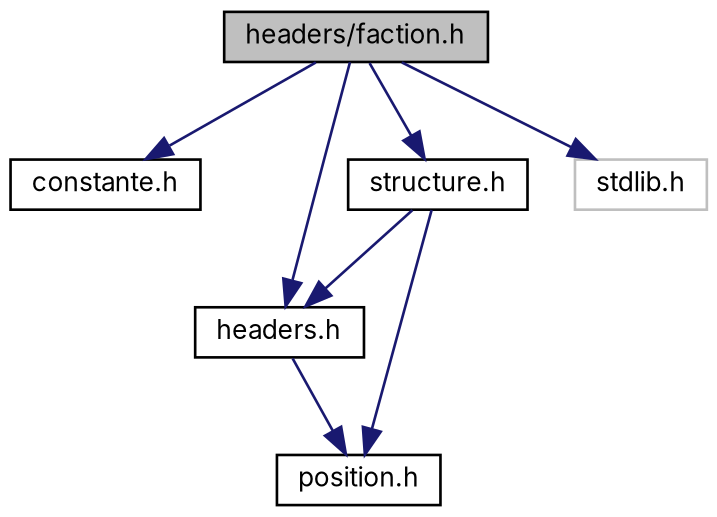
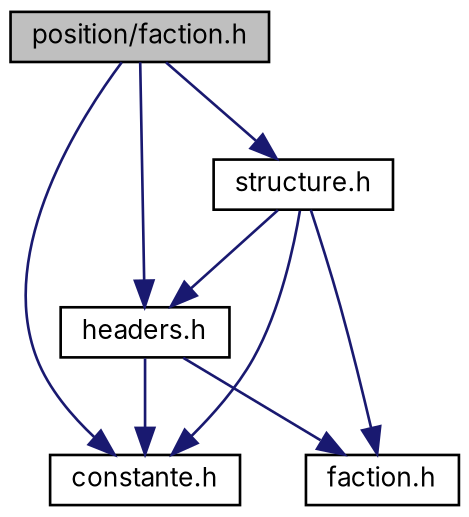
node "headers/faction.h": label "headers/faction.h" -> "position/faction.h"
node "stdlib.h": removed
edge "structure.h" -> "constante.h": added
edge "headers.h" -> "constante.h": added
node "position.h": label "position.h" -> "faction.h"
